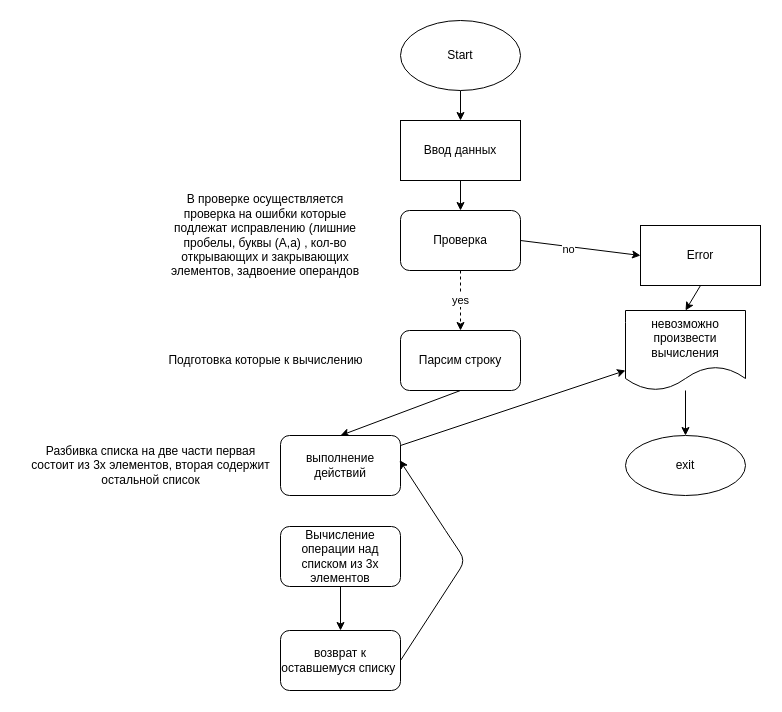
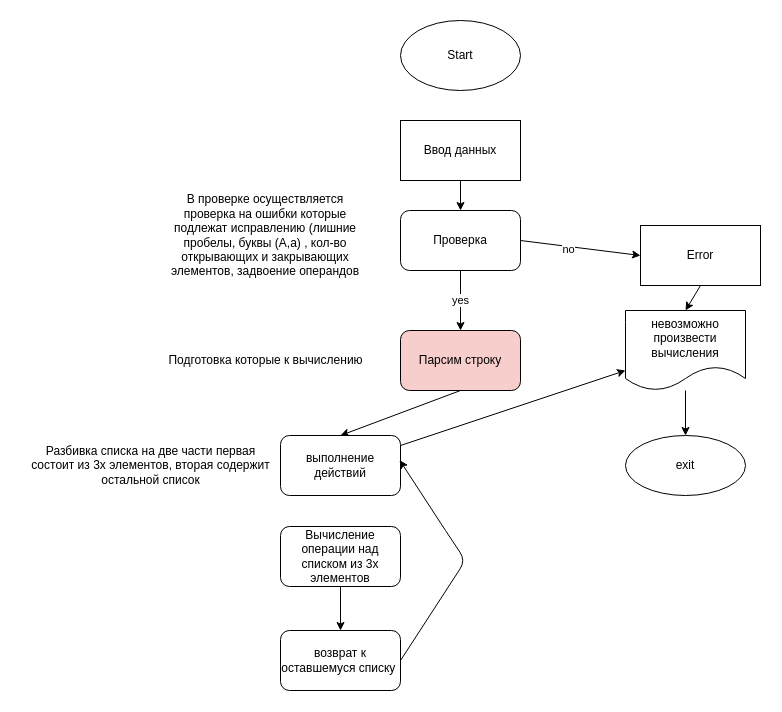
edge "Start" -> "Ввод данных": removed
edge "Проверка" -> "Парсим строку": style dashed -> solid
node "Парсим строку": fillcolor #ffffff -> #f8cecc
